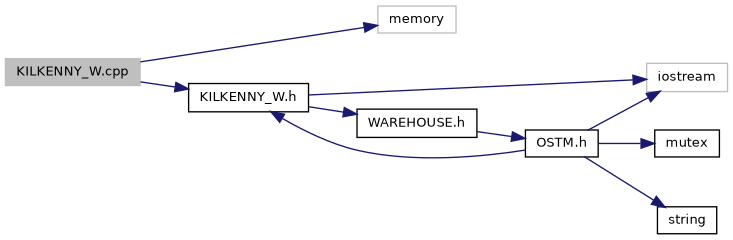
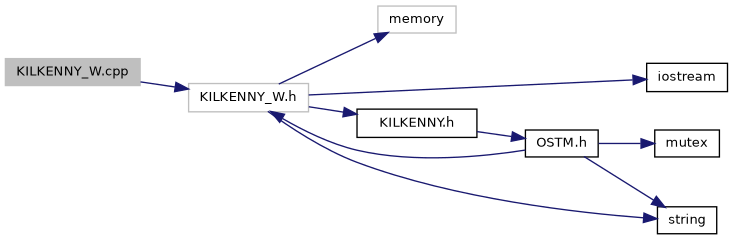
edge "KILKENNY_W.cpp" -> "memory": now "KILKENNY_W.h" -> "memory"
node "iostream": color grey75 -> black
node "KILKENNY_W.h": color black -> grey75
edge "OSTM.h" -> "iostream": removed
node "WAREHOUSE.h": label "WAREHOUSE.h" -> "KILKENNY.h"
edge "KILKENNY_W.h" -> "string": added
